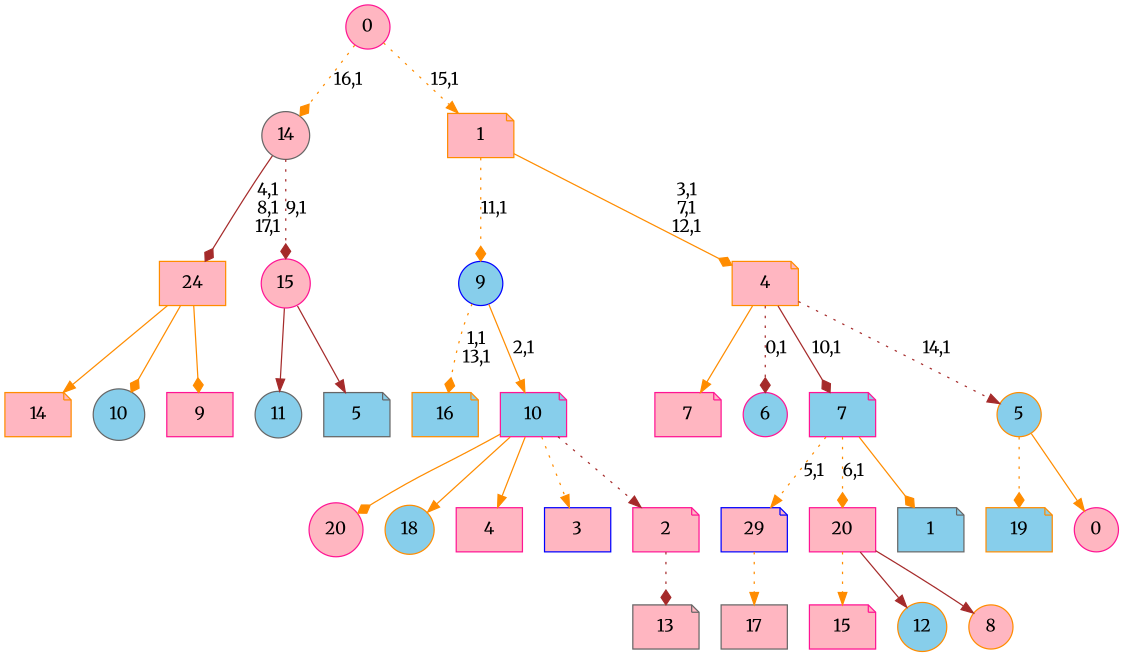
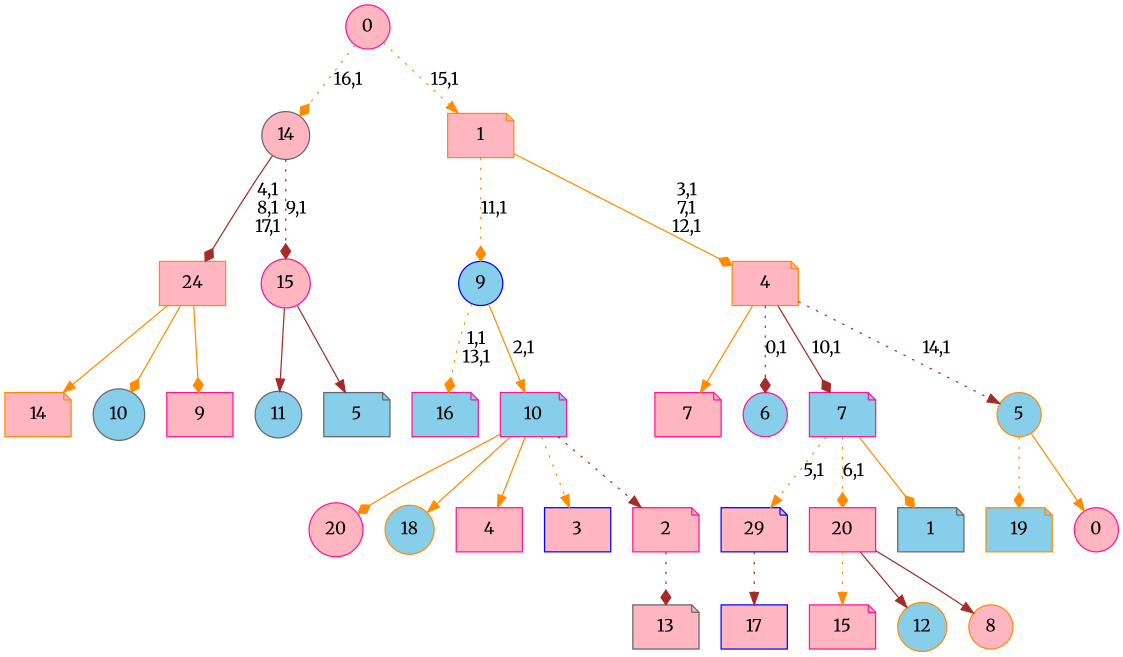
node "16": color darkorange -> deeppink
edge "29" -> "17": color darkorange -> brown
node "17": color gray40 -> blue
